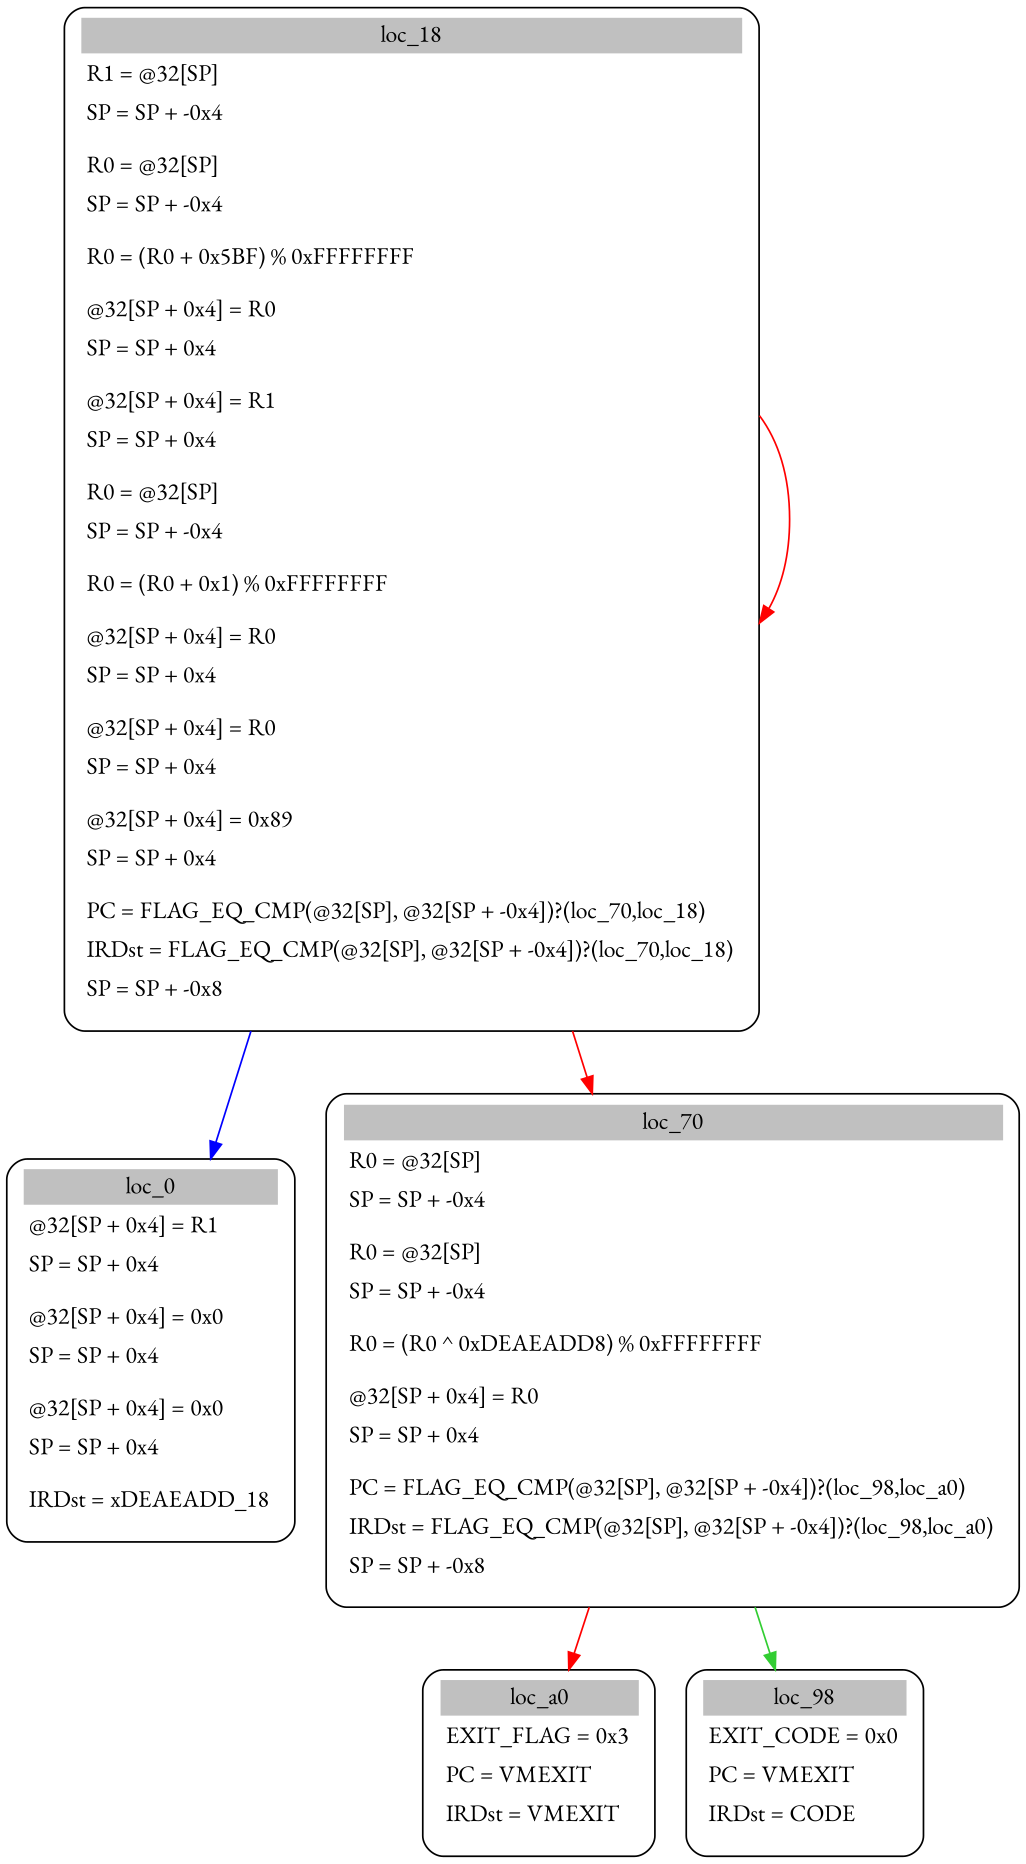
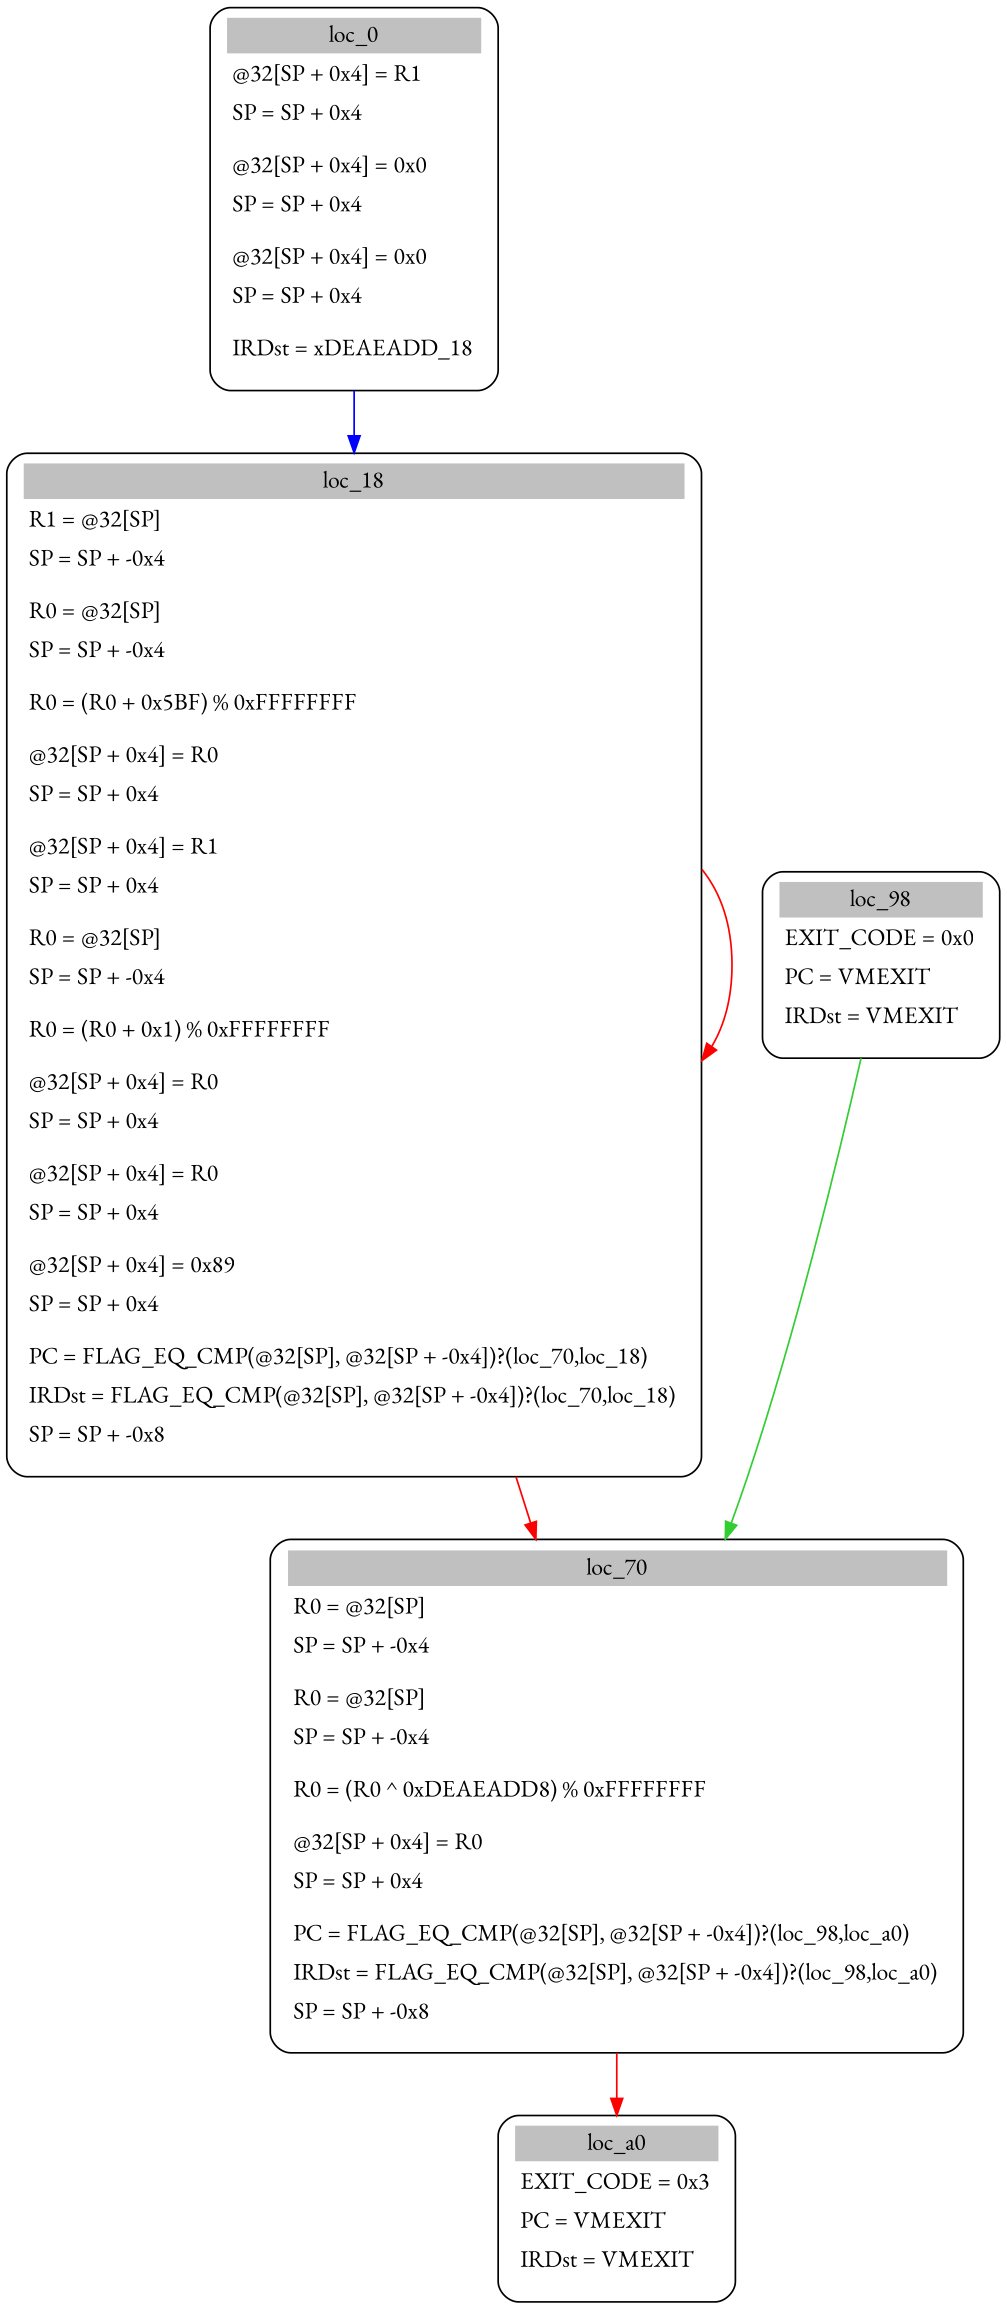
edge "loc_18" -> "loc_0": reversed
edge "loc_70" -> "loc_98": reversed
node "loc_a0": text "EXIT_FLAG = 0x3" -> "EXIT_CODE = 0x3"
node "loc_98": text "IRDst = CODE" -> "IRDst = VMEXIT"
